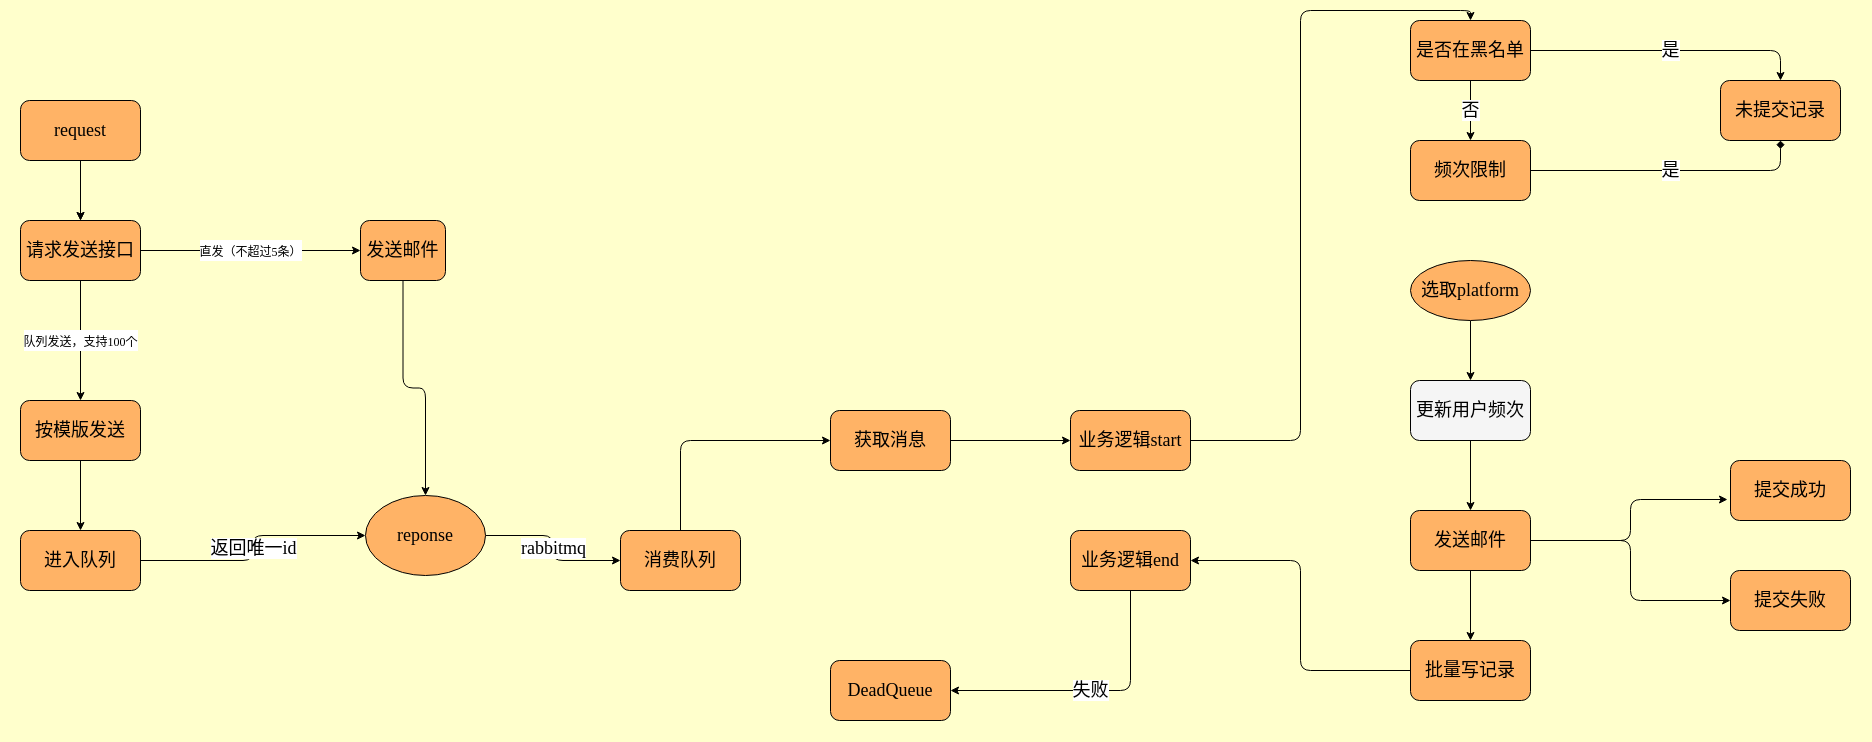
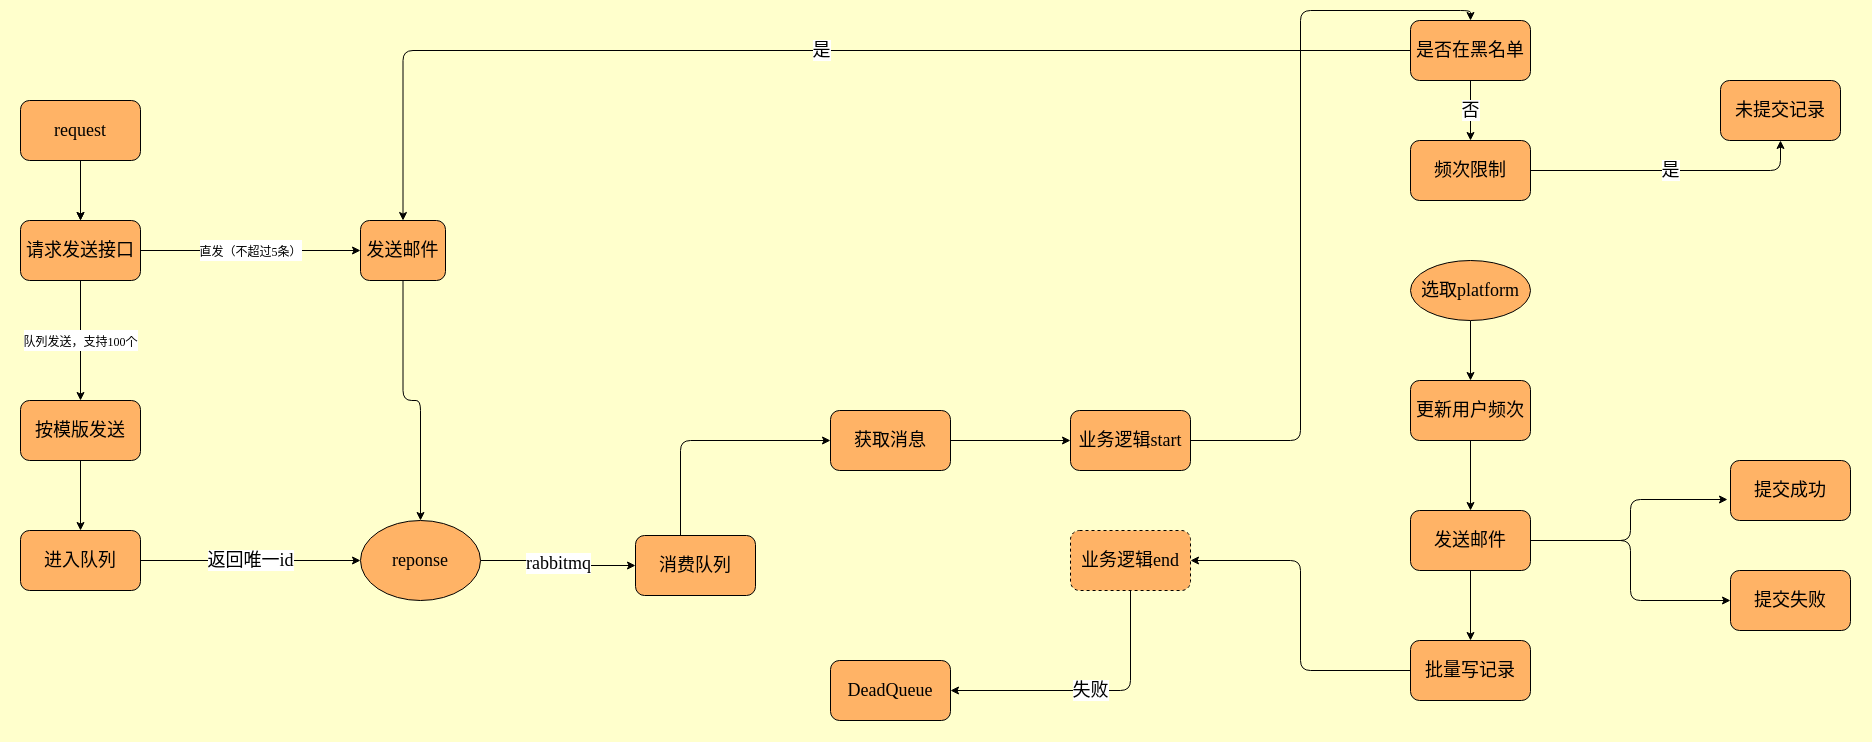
edge "是否在黑名单" -> "未提交记录": now "是否在黑名单" -> "发送邮件"
edge "频次限制" -> "未提交记录": arrowhead diamond -> classic
node "更新用户频次": fillcolor #f5f5f5 -> #ffb366
node "reponse": moved (426, 536) -> (421, 561)
node "消费队列": moved (681, 561) -> (696, 566)
node "业务逻辑end": style solid -> dashed
